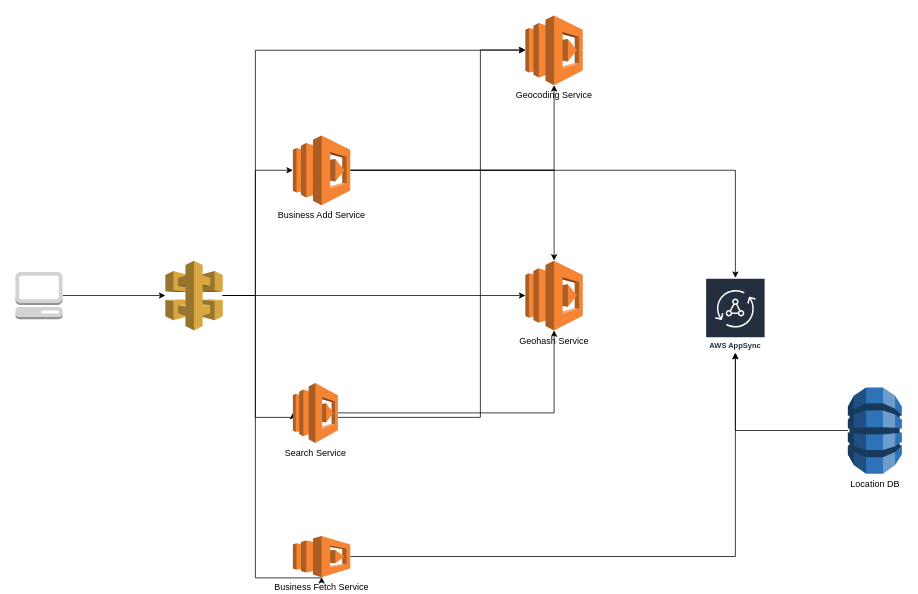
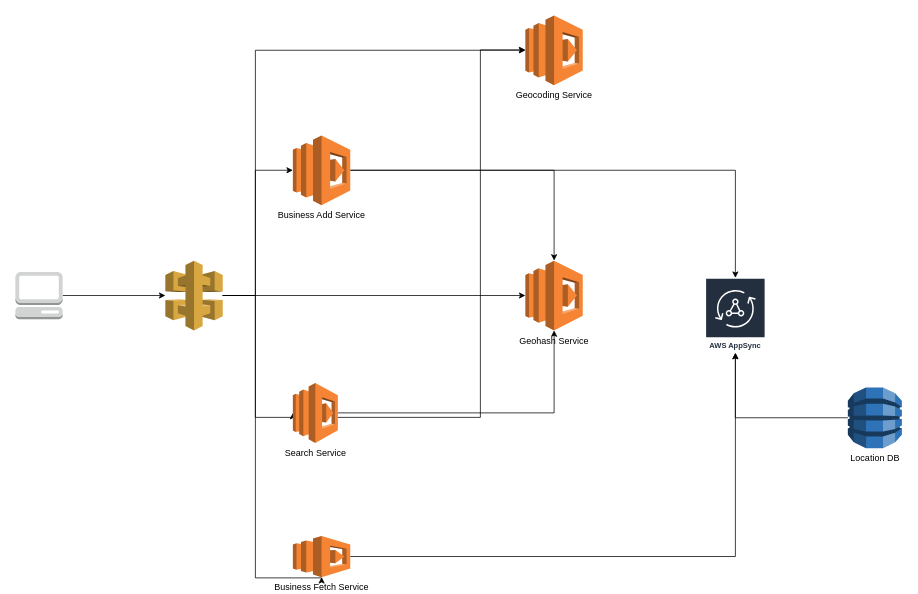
edge "Business Add Service" -> "Geocoding Service": removed
node "Location DB": size 54x86 -> 54x61
